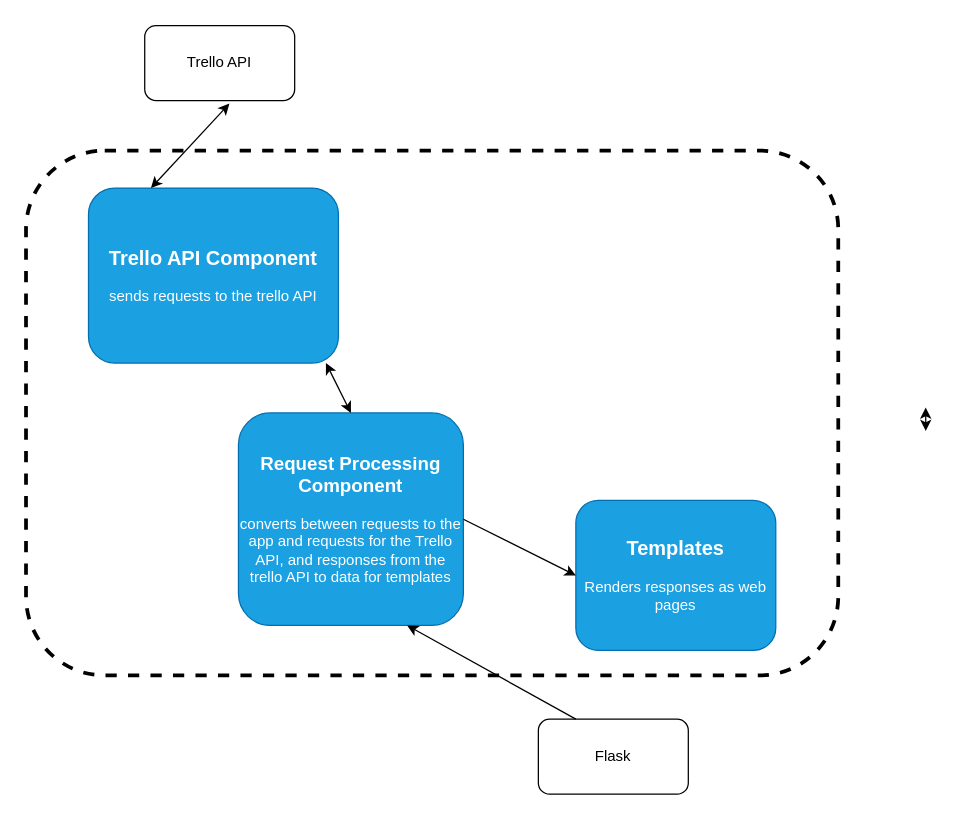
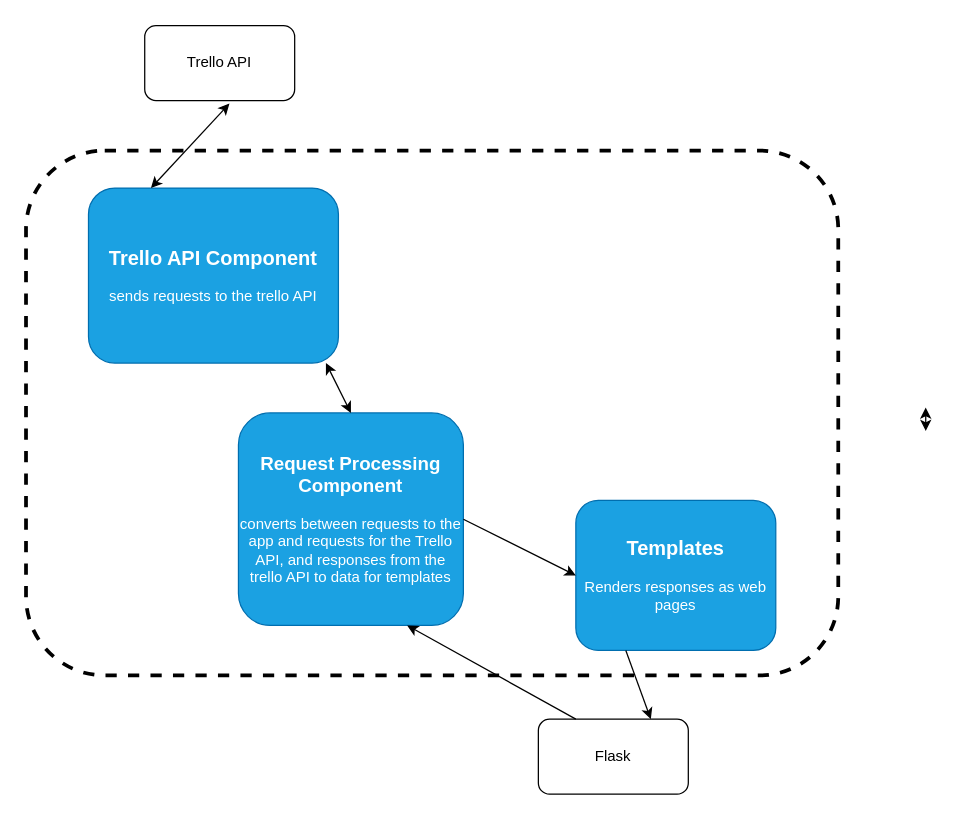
edge "Templates Renders responses as web pages" -> "Flask": added
